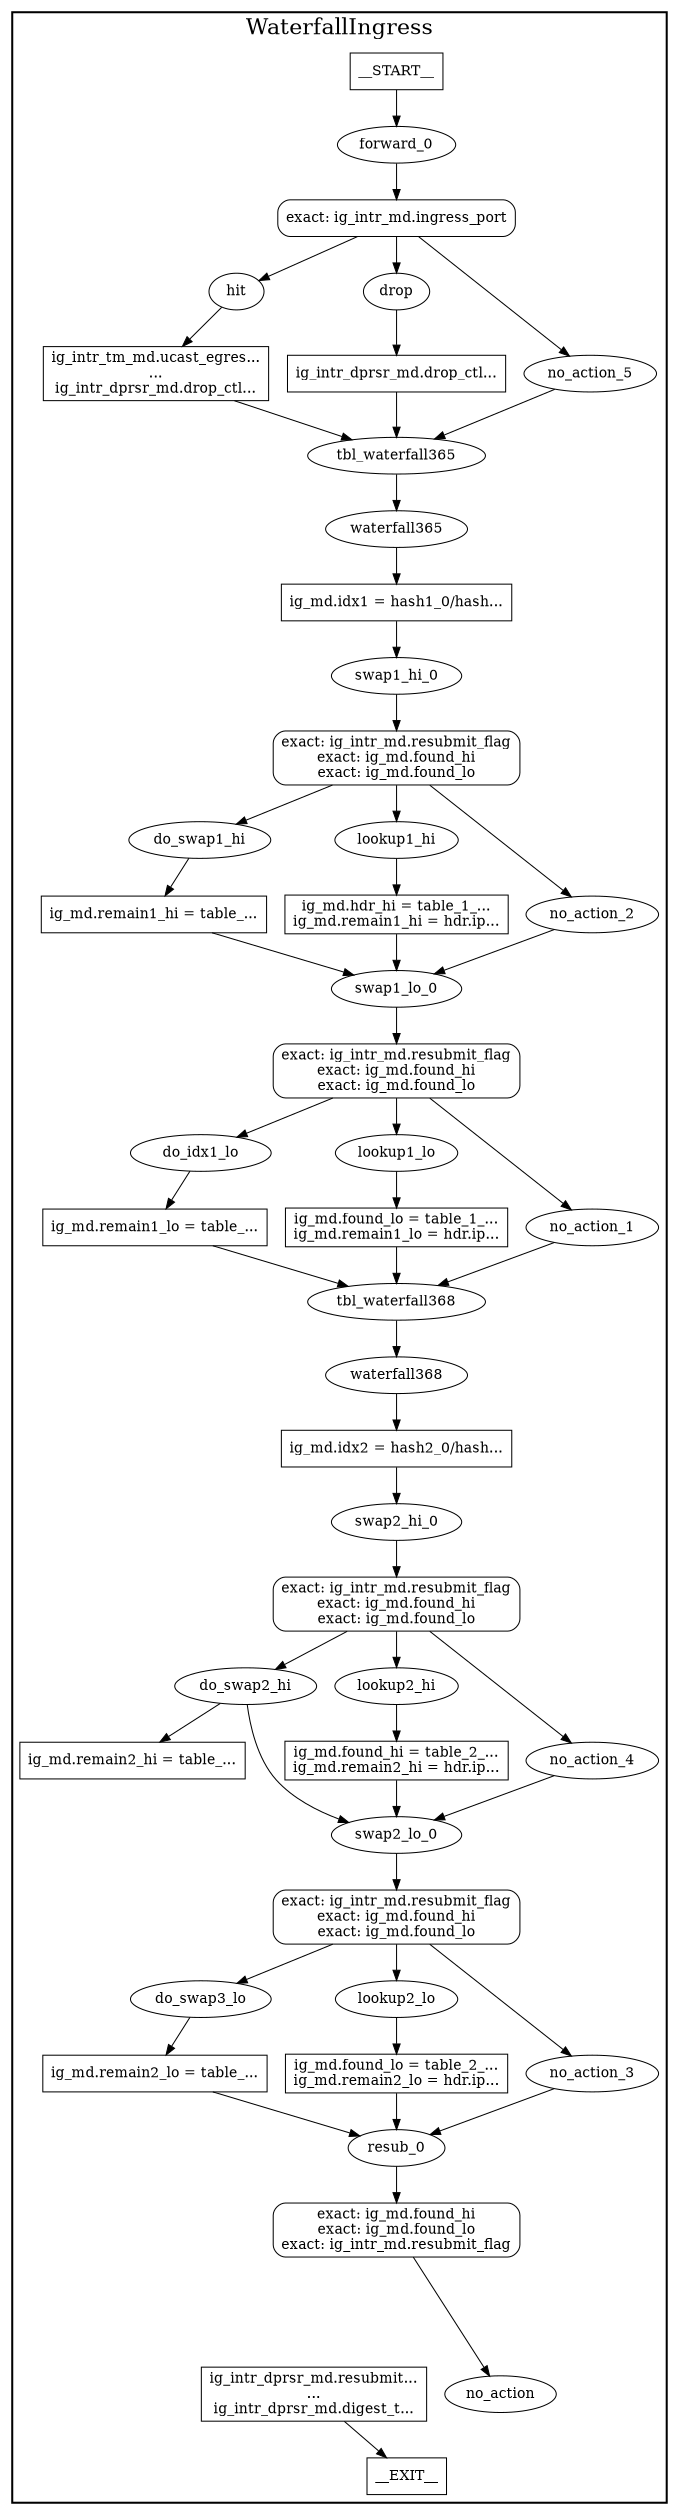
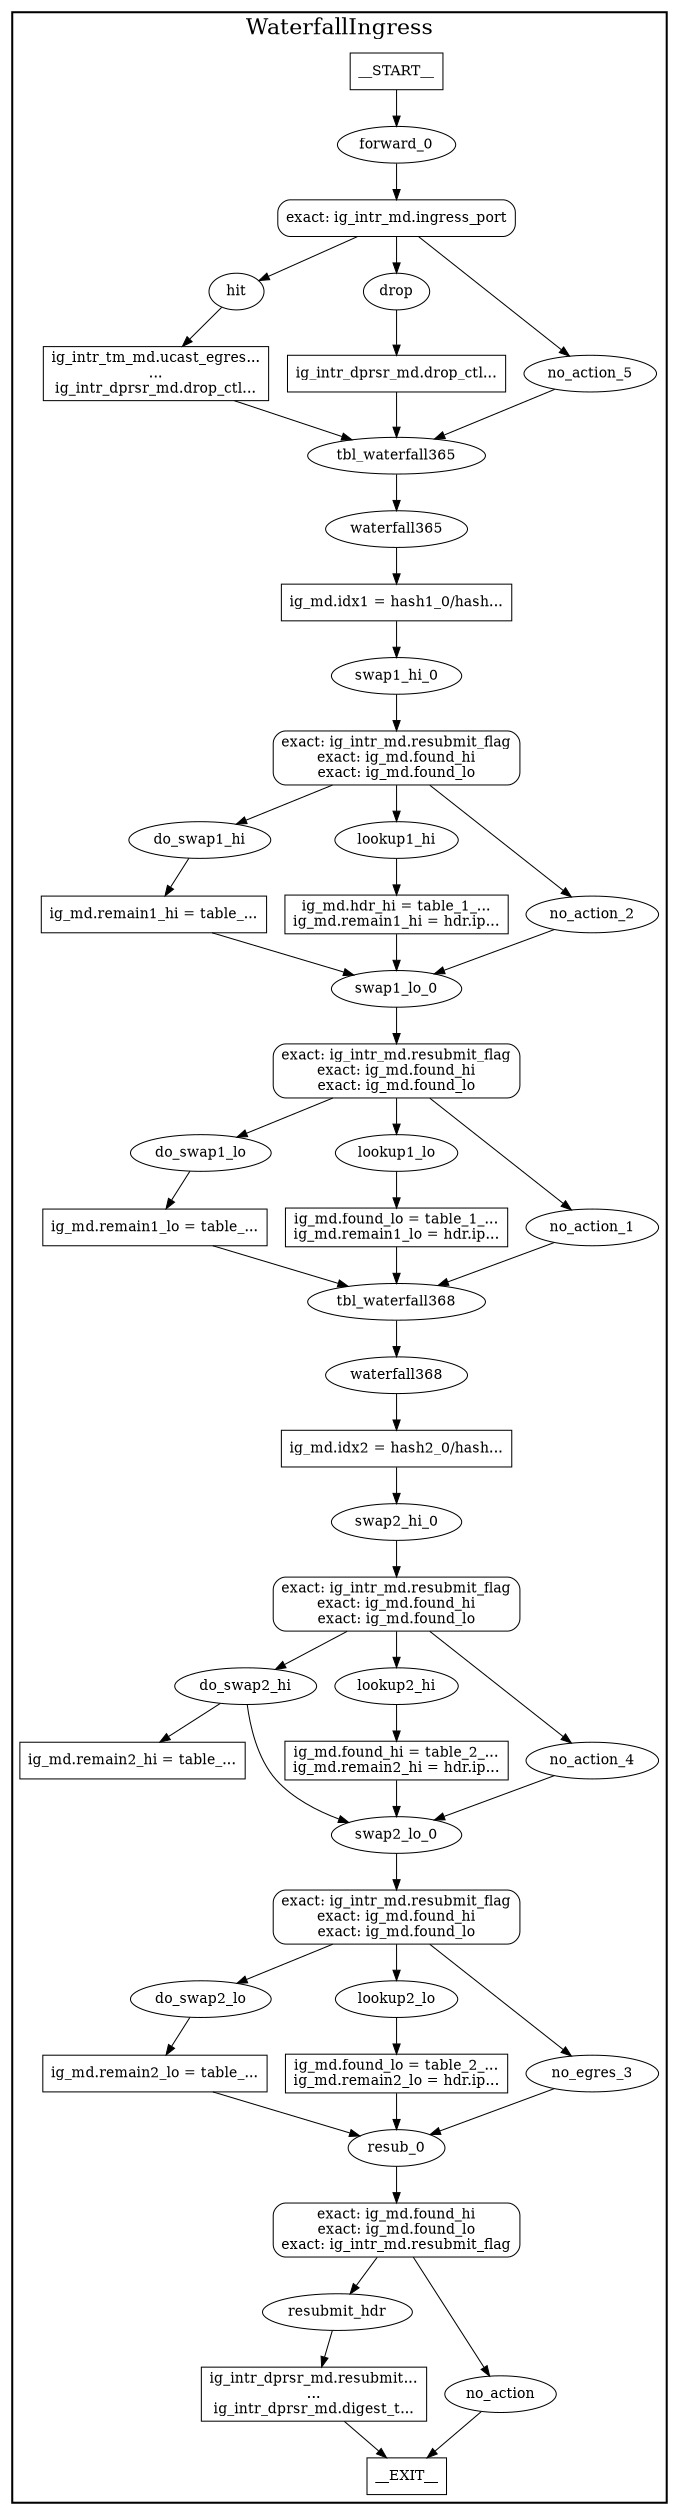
node "do_idx1_lo": label "do_idx1_lo" -> "do_swap1_lo"
node "do_swap3_lo": label "do_swap3_lo" -> "do_swap2_lo"
node "no_action_3": label "no_action_3" -> "no_egres_3"
node "resubmit_hdr": added
edge "no_action" -> "__EXIT__": added
